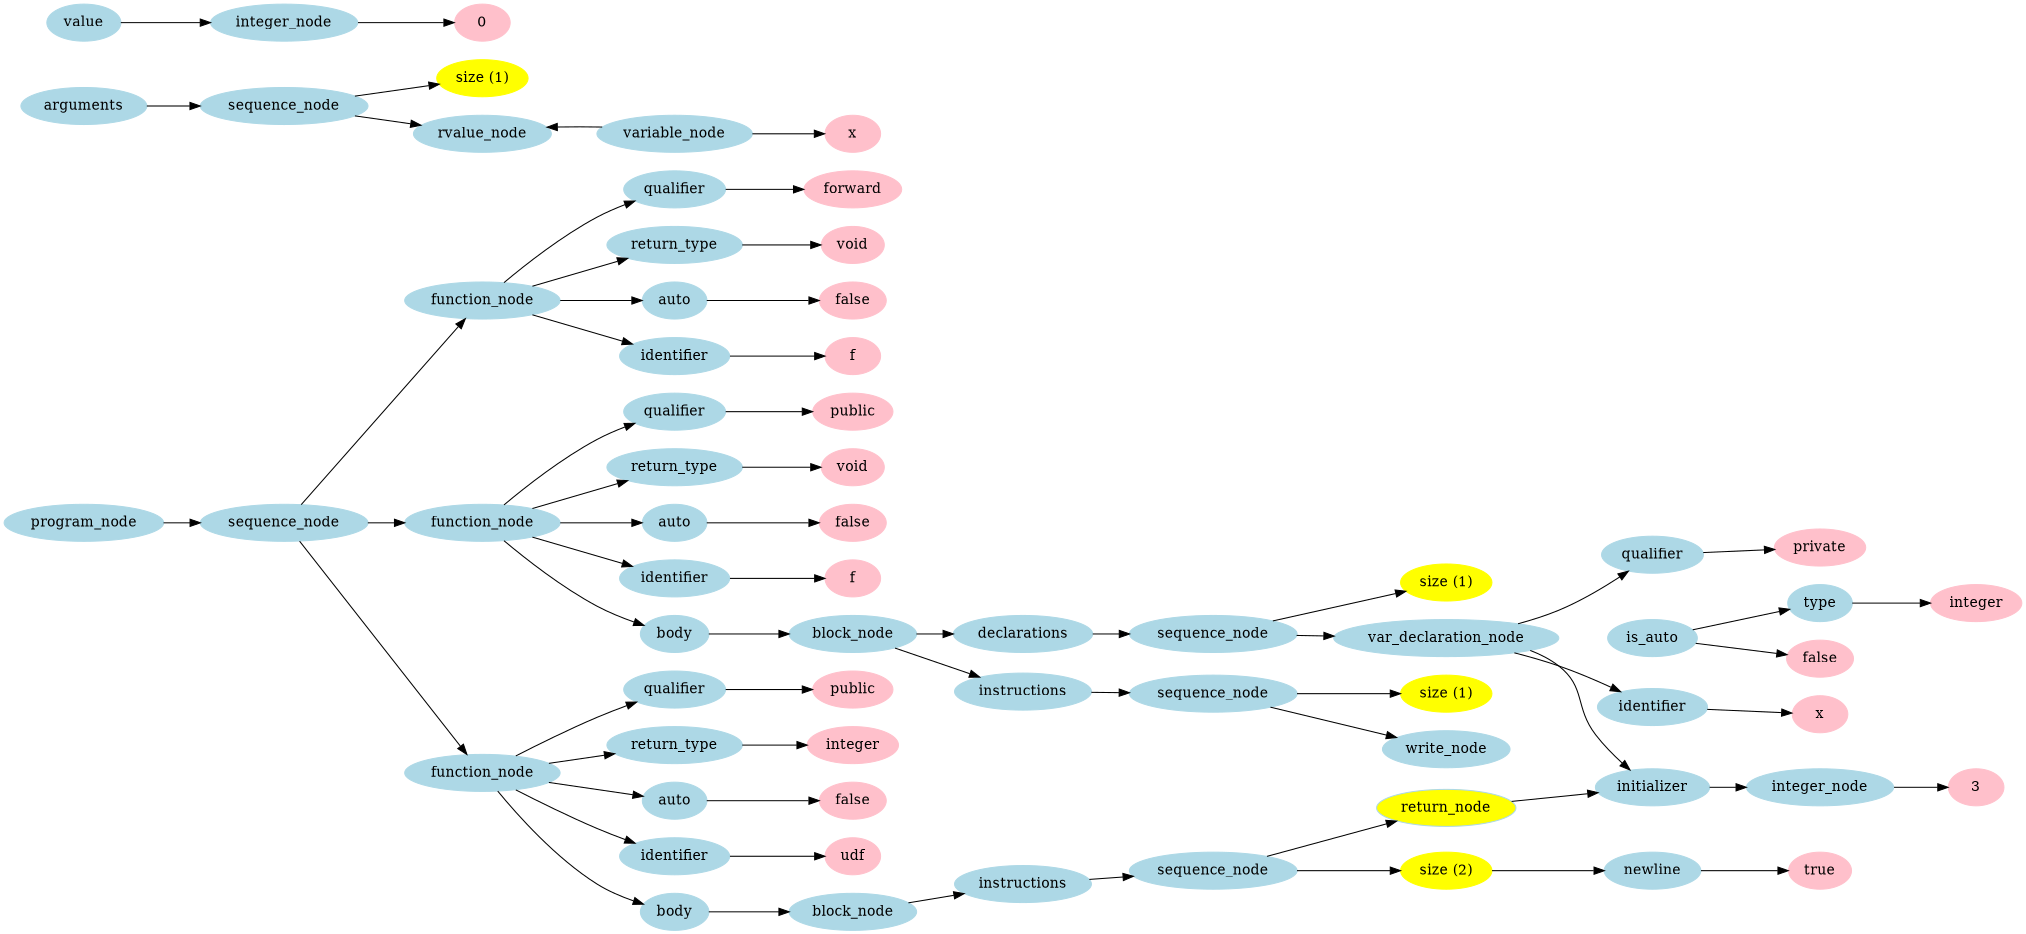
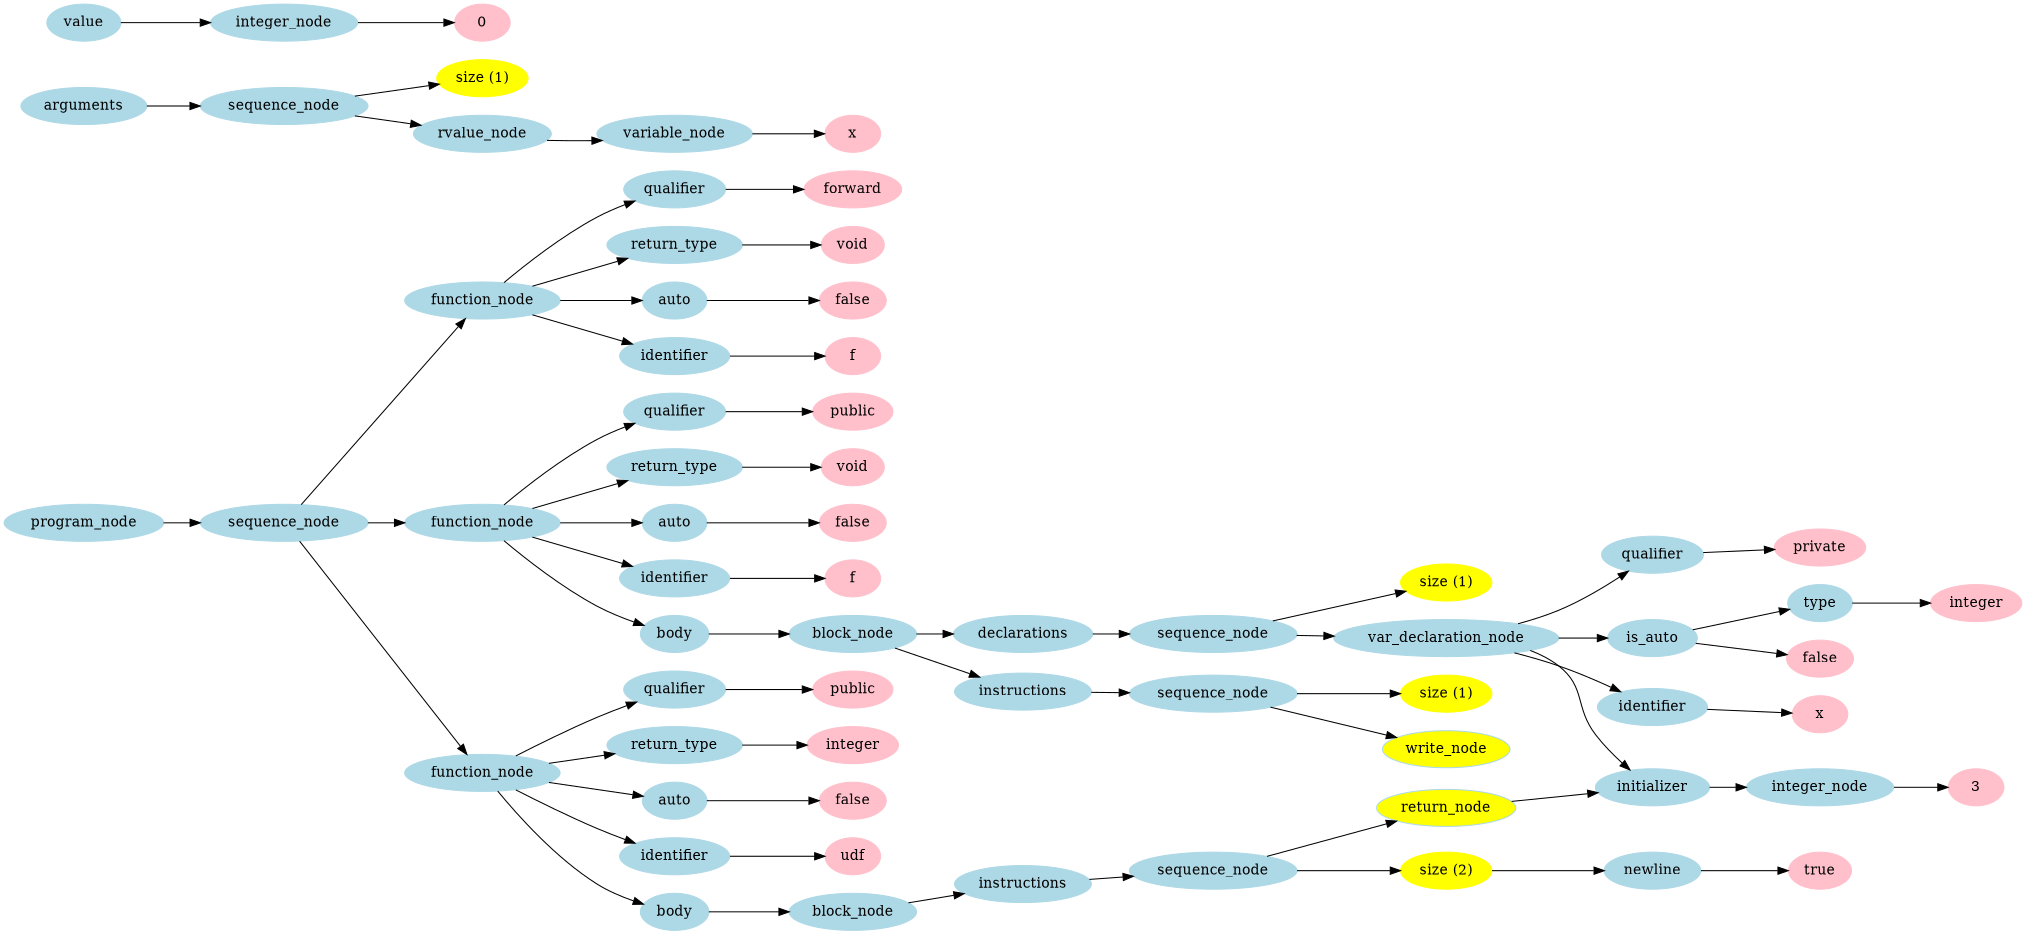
edge "variable_node" -> "rvalue_node": reversed
edge "var_declaration_node" -> "is_auto": added
node "write_node": fillcolor lightblue -> yellow
